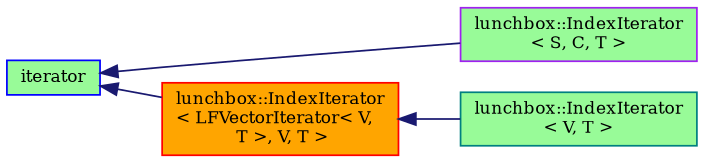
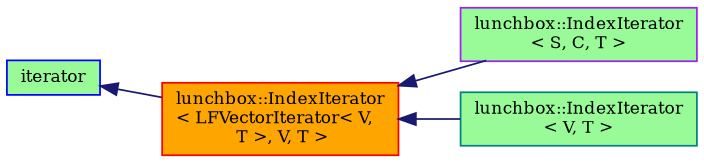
edge "lunchbox::IndexIterator < S, C, T >" -> "iterator": now "lunchbox::IndexIterator < S, C, T >" -> "lunchbox::IndexIterator < LFVectorIterator< V, T >, V, T >"
